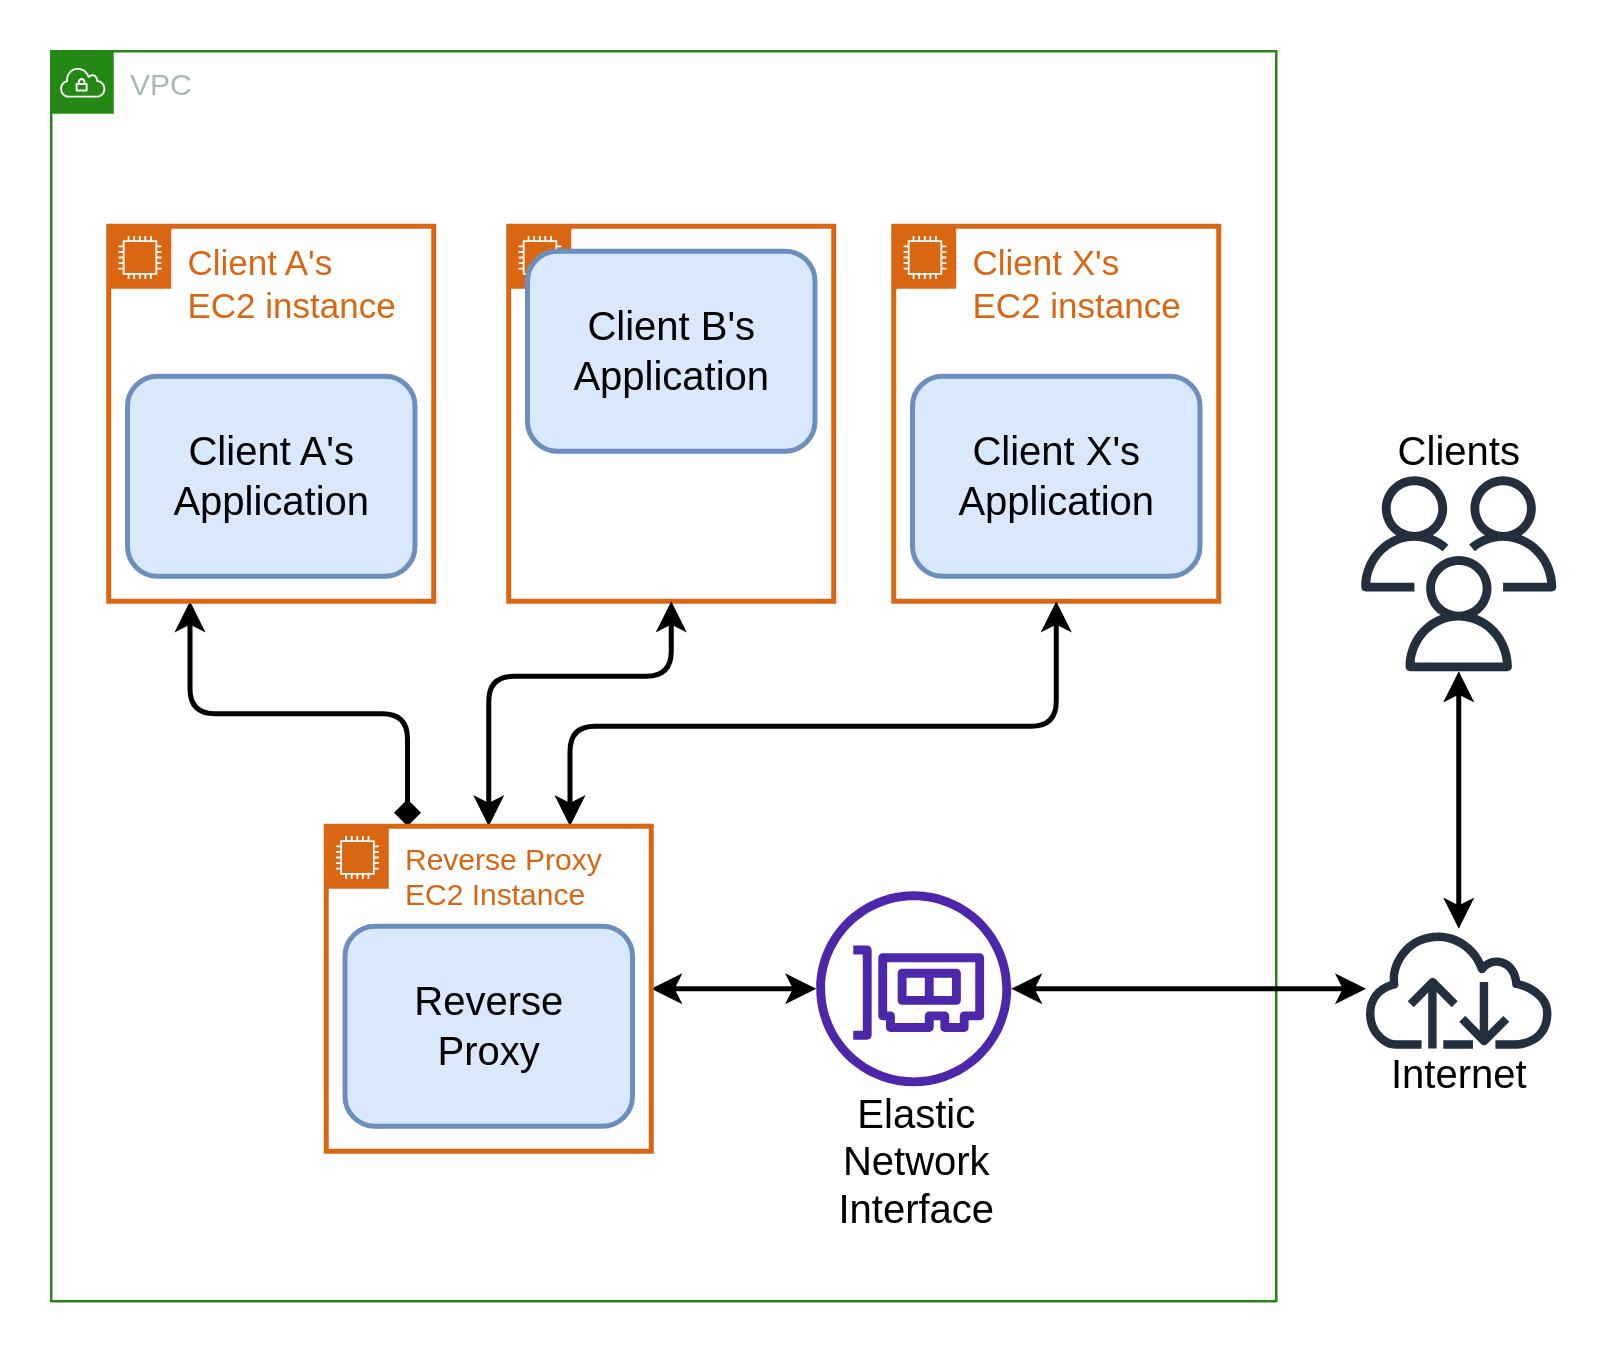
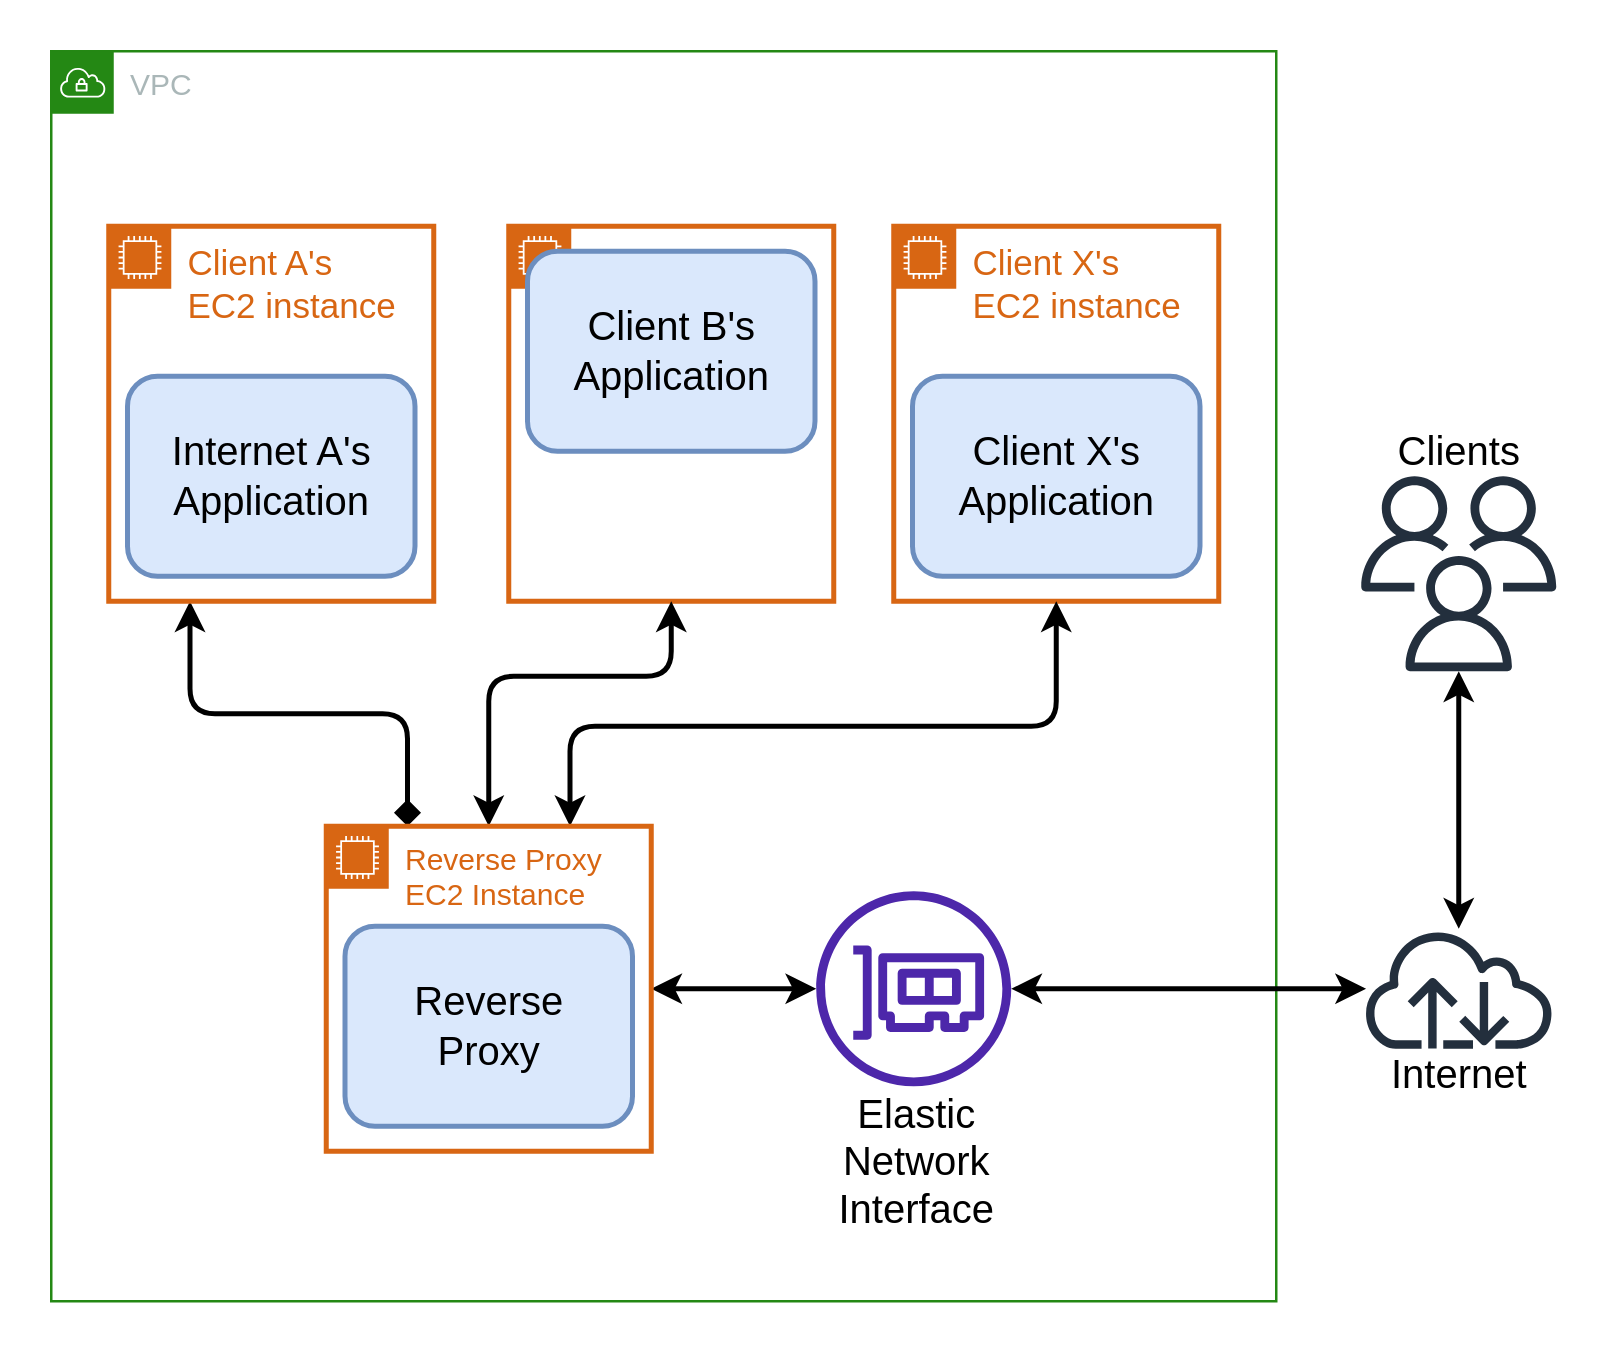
node "Client A'sApplication": label "Client A'sApplication" -> "Internet A'sApplication"
